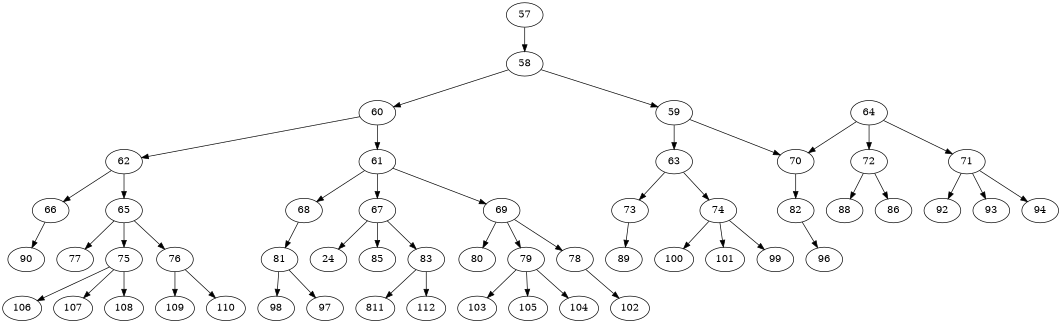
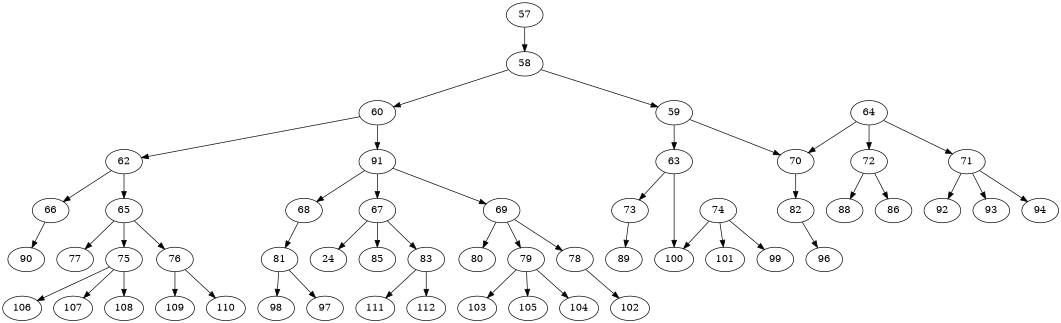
node "61": label "61" -> "91"
edge "63" -> "74": now "63" -> "100"
node "811": label "811" -> "111"
